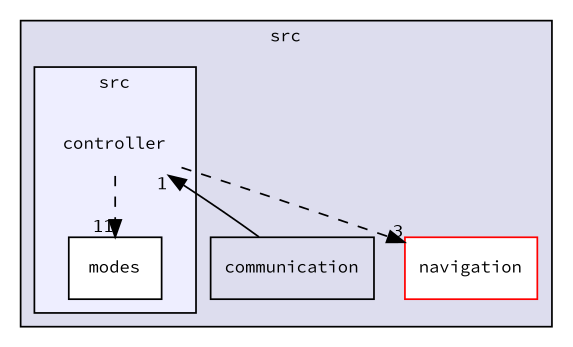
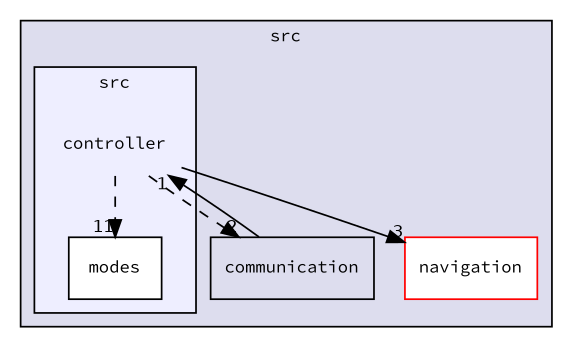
edge "controller" -> "communication": added
edge "controller" -> "navigation": style dashed -> solid
